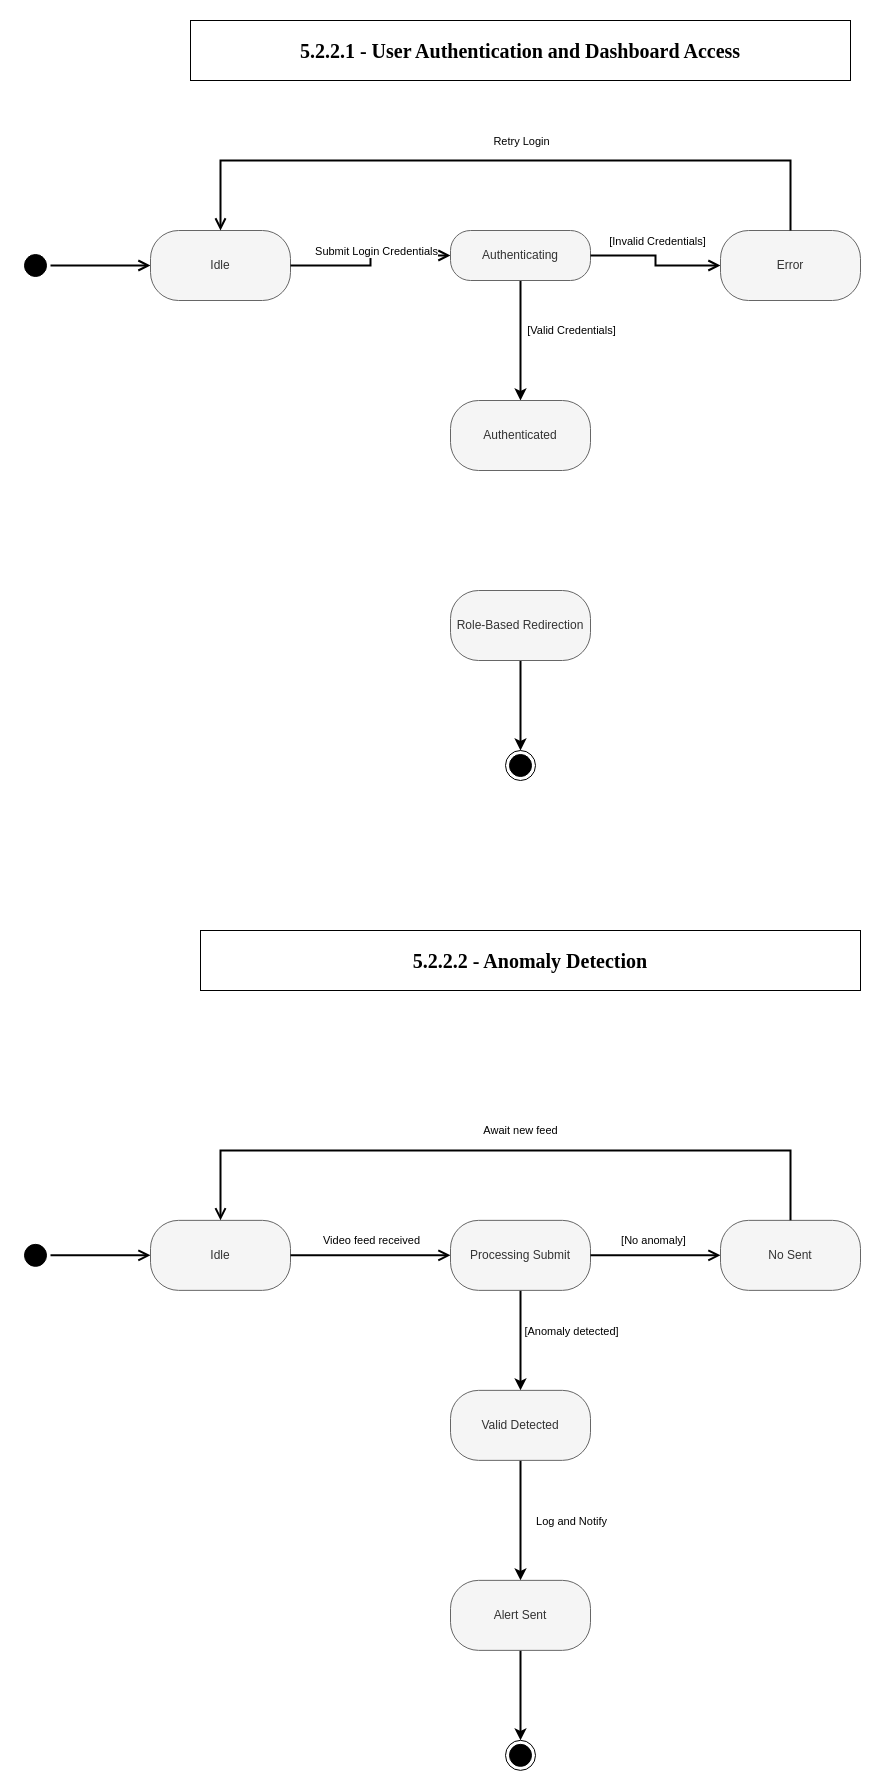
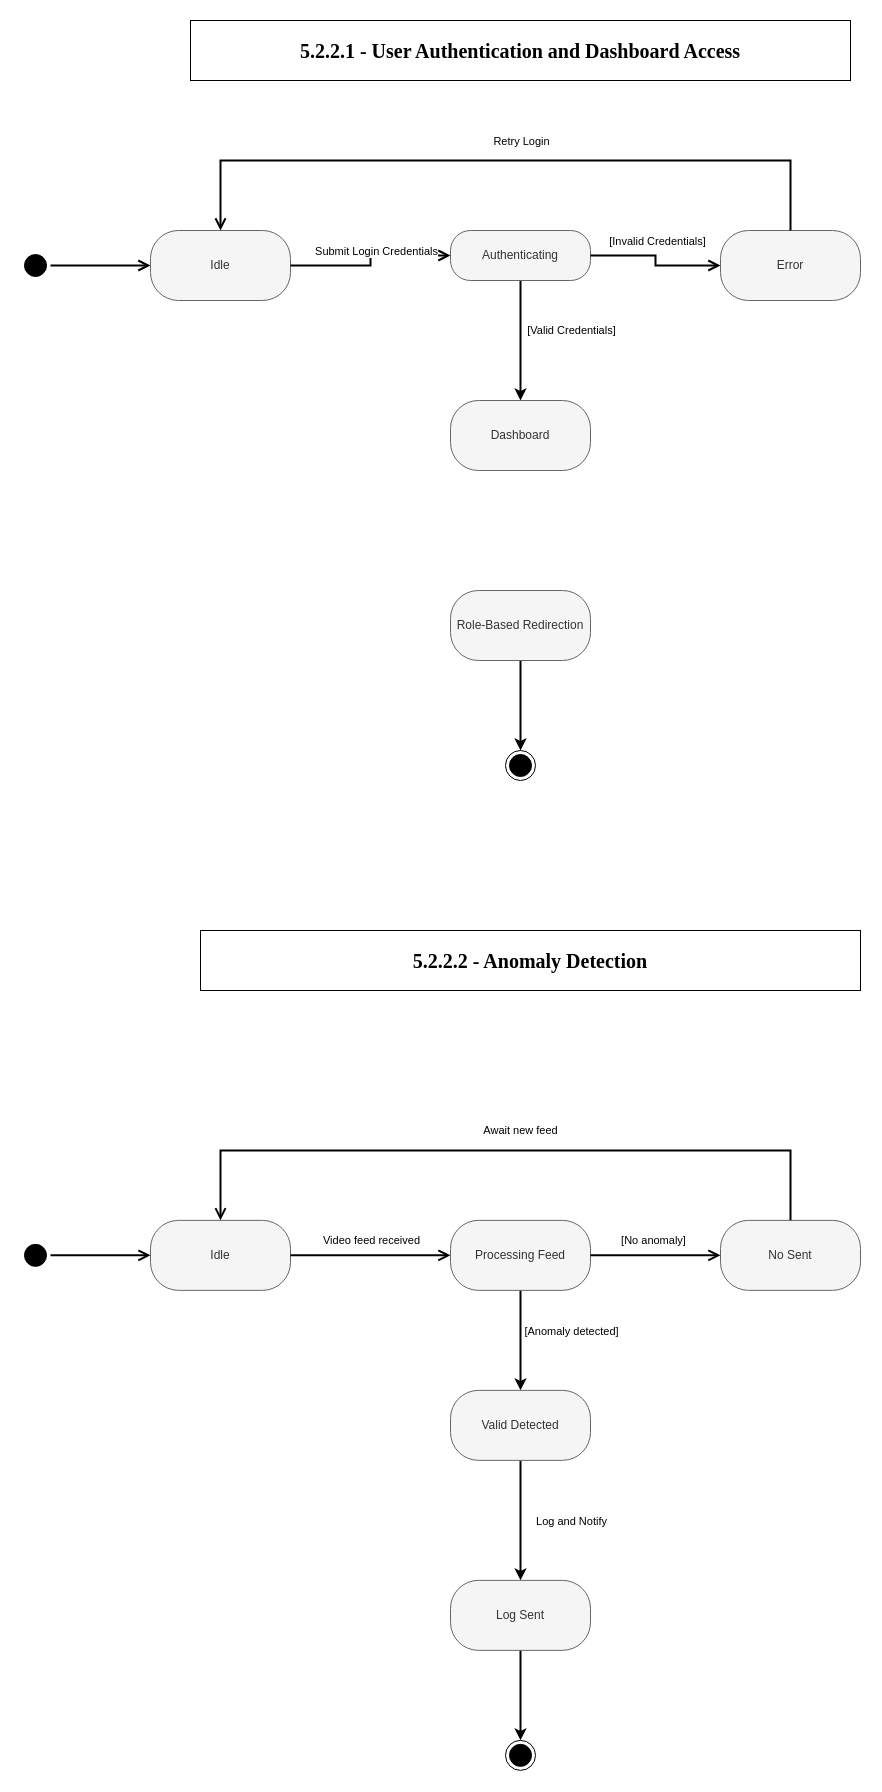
node "Authenticated": label "Authenticated" -> "Dashboard"
node "Processing Submit": label "Processing Submit" -> "Processing Feed"
node "Alert Sent": label "Alert Sent" -> "Log Sent"
